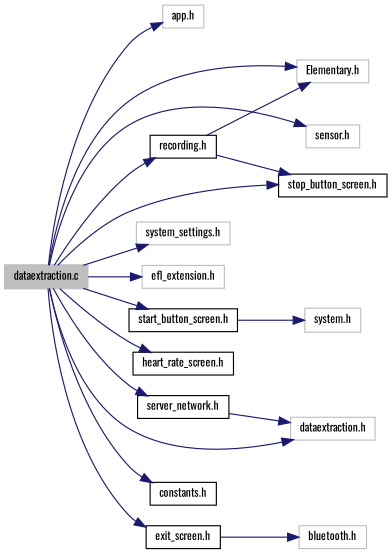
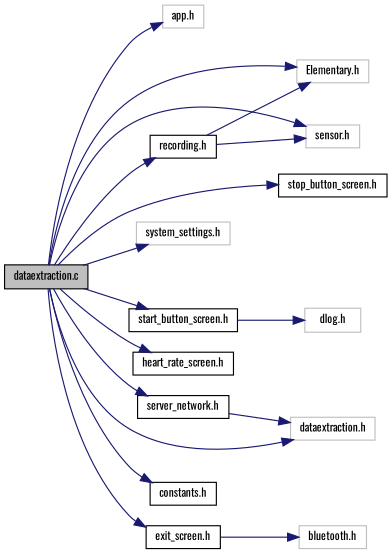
edge "recording.h" -> "stop_button_screen.h": now "recording.h" -> "sensor.h"
node "dataextraction.c": color grey75 -> black
node "efl_extension.h": removed
node "system.h": label "system.h" -> "dlog.h"
